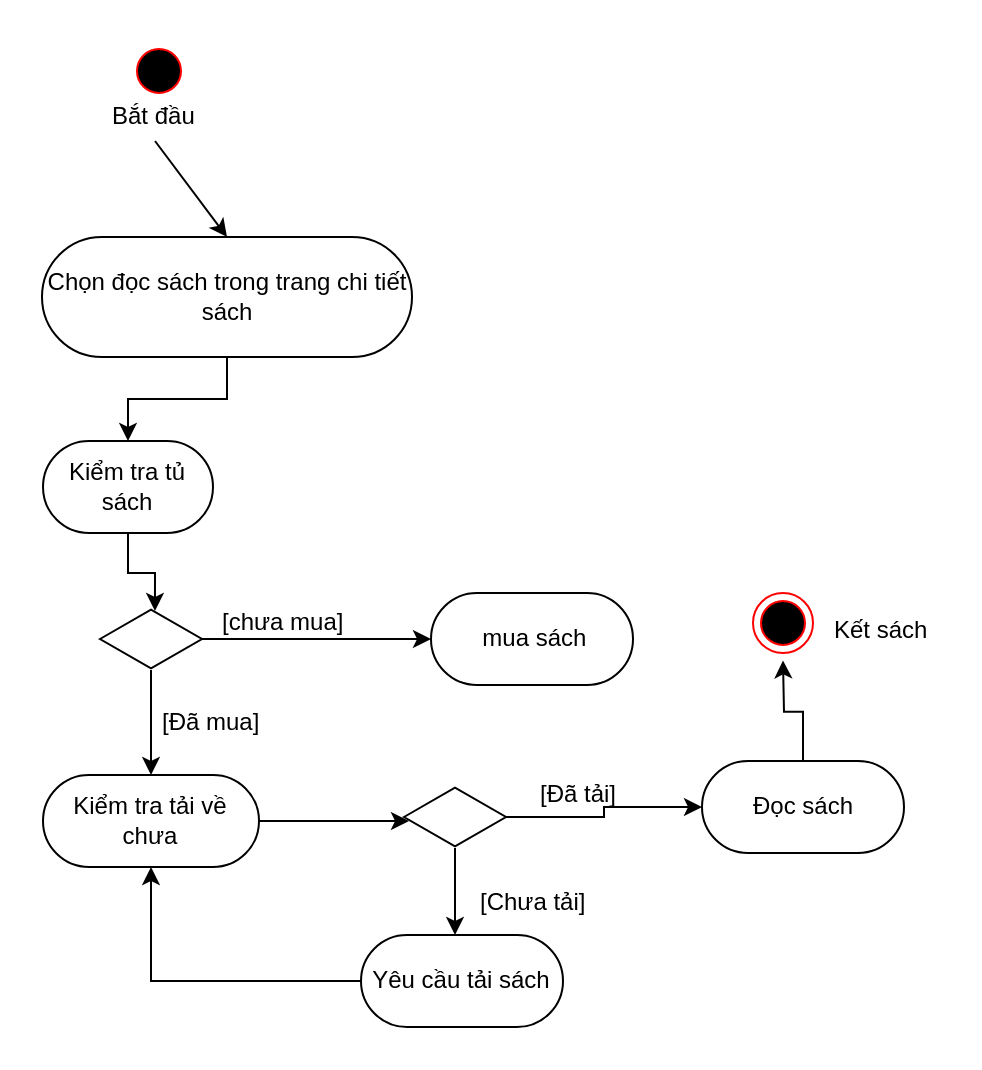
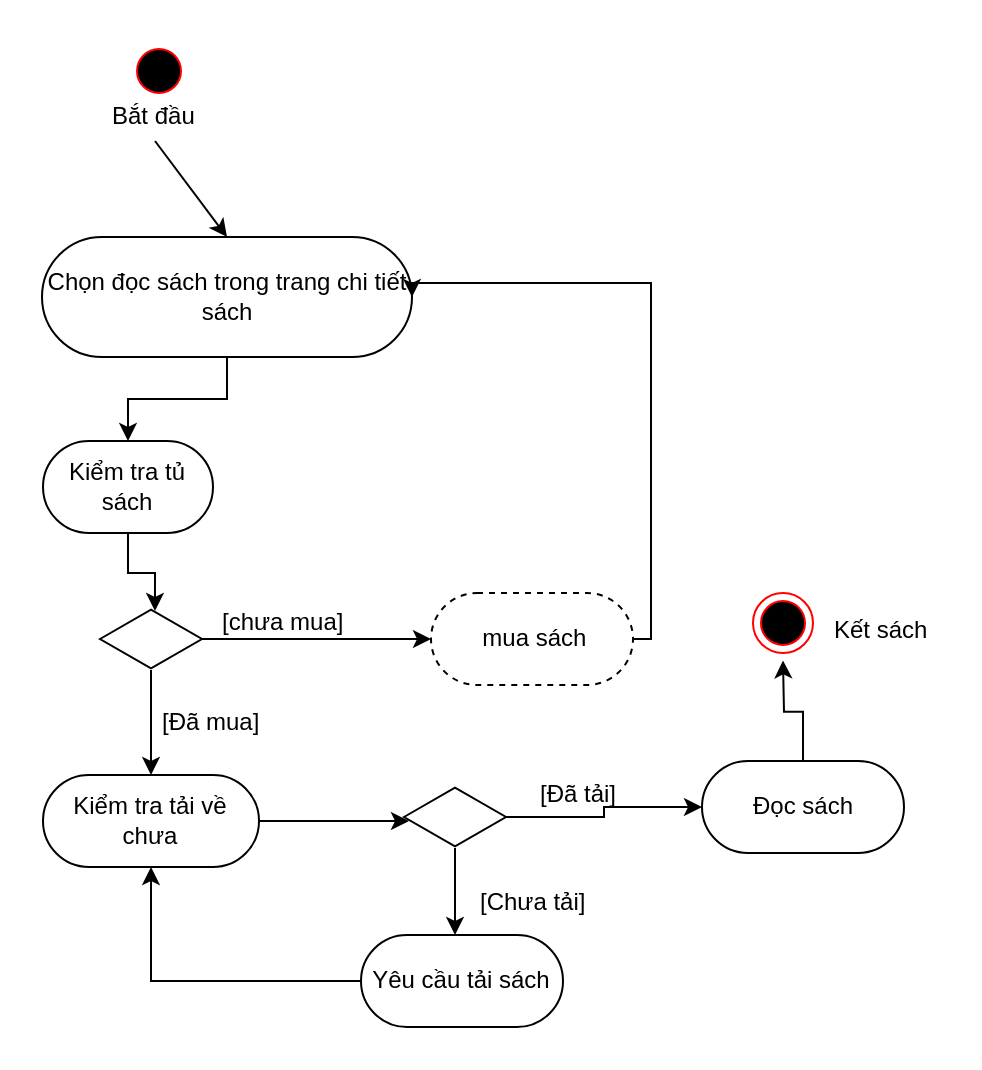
edge "mua sách" -> "Chọn đọc sách trong trang chi tiết sách": added
node "mua sách": style solid -> dashed
